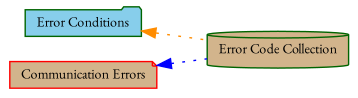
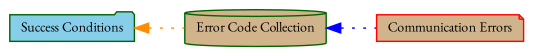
node "Error Conditions": label "Error Conditions" -> "Success Conditions"
edge "Error Code Collection" -> "Communication Errors": reversed
